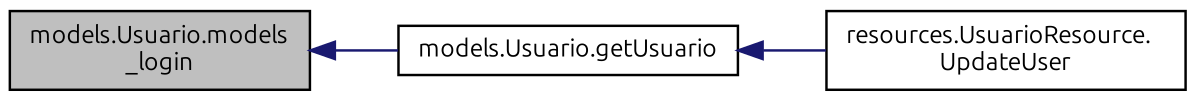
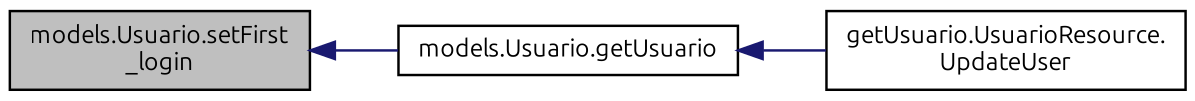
node "models.Usuario.models _login": label "models.Usuario.models _login" -> "models.Usuario.setFirst _login"
node "resources.UsuarioResource. UpdateUser": label "resources.UsuarioResource. UpdateUser" -> "getUsuario.UsuarioResource. UpdateUser"
